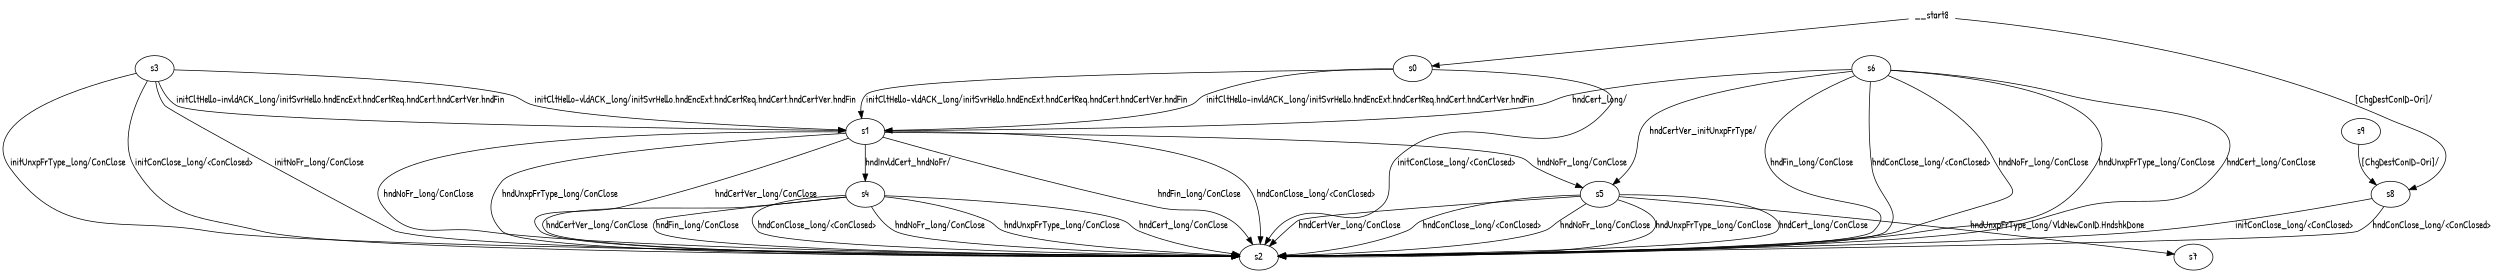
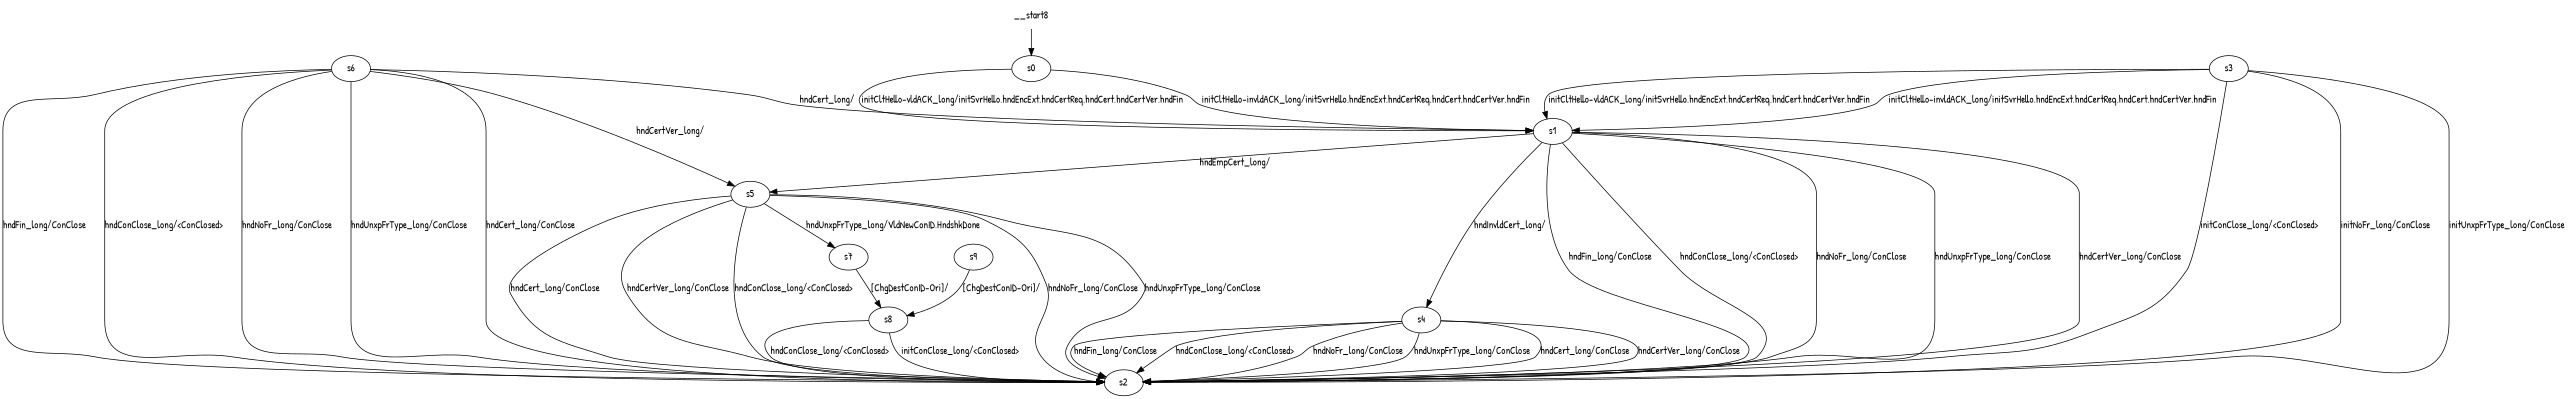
edge "__start8" -> "s8": now "s7" -> "s8"
edge "s6" -> "s5": label "hndCertVer_initUnxpFrType/ " -> "hndCertVer_long/ "
edge "s0" -> "s2": removed, label "initConClose_long/<ConClosed>"
edge "s1" -> "s4": label "hndInvldCert_hndNoFr/ " -> "hndInvldCert_long/ "
edge "s1" -> "s5": label "hndNoFr_long/ConClose " -> "hndEmpCert_long/ "
